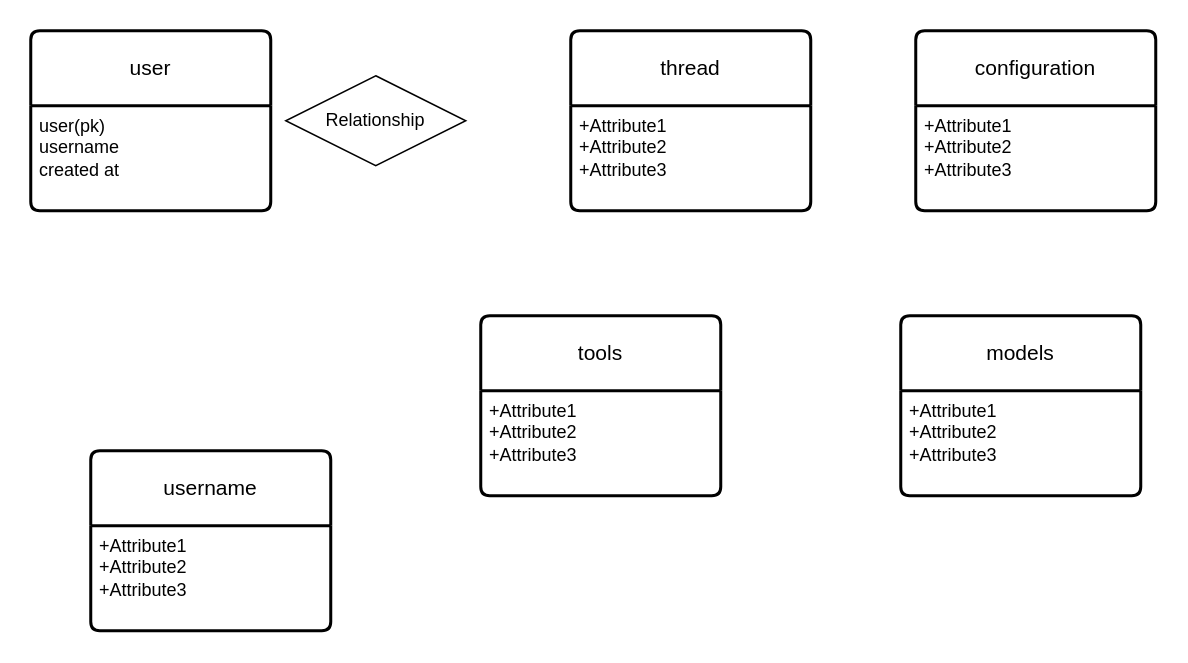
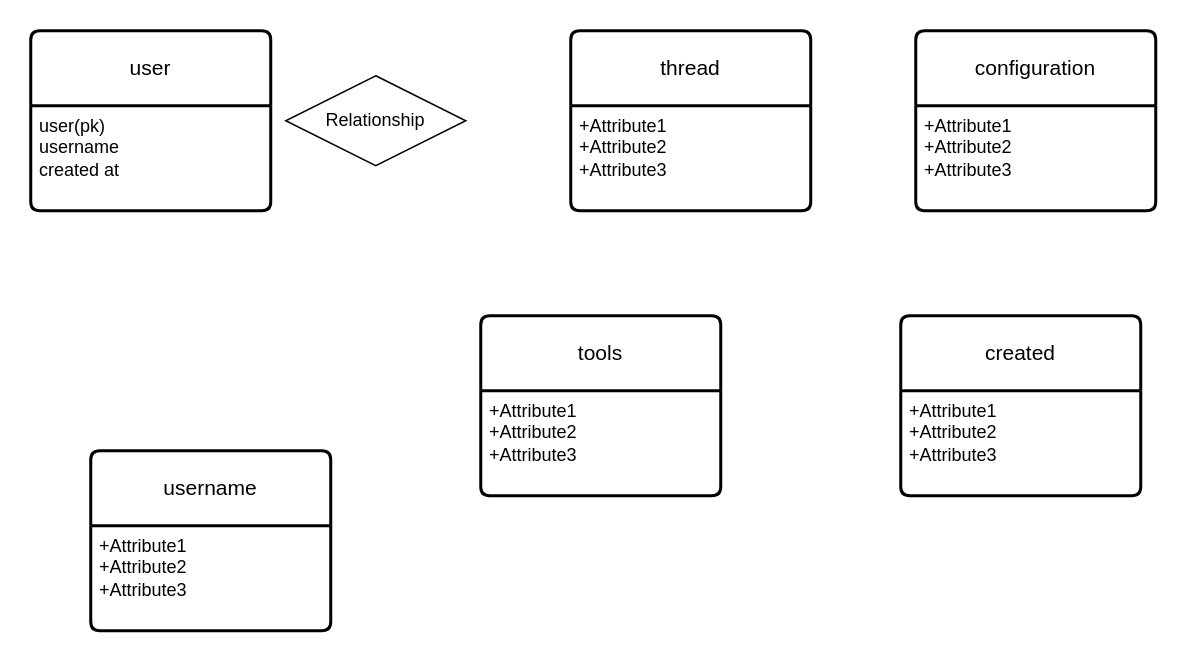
node "models": label "models" -> "created"
